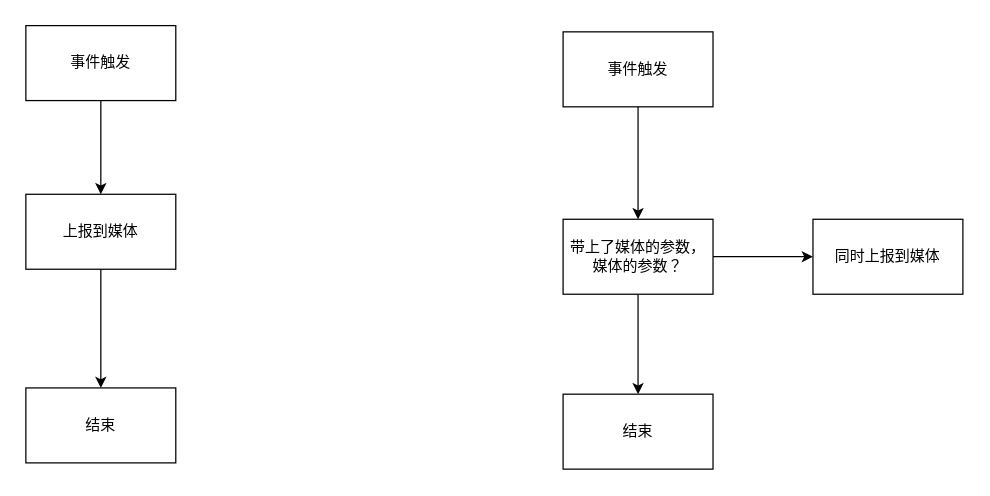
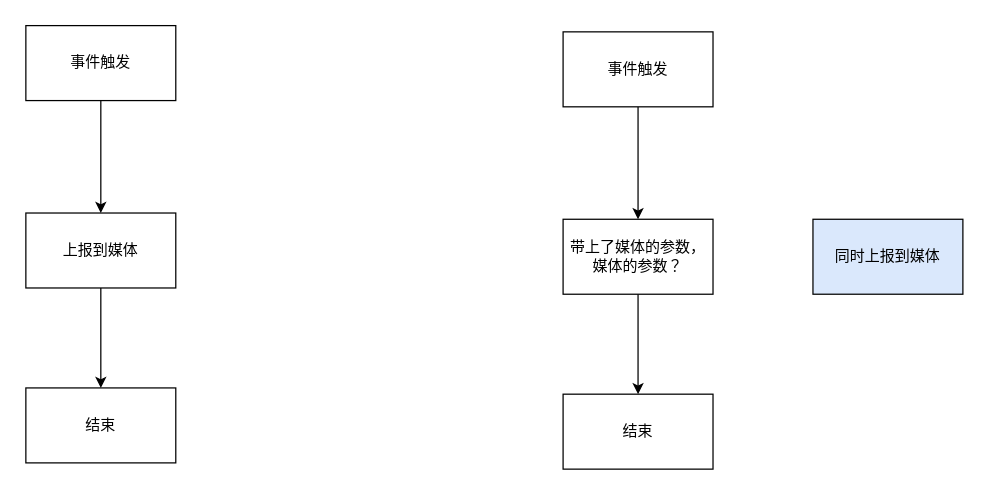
node "上报到媒体": moved (101, 232) -> (101, 251)
edge "带上了媒体的参数， 媒体的参数？" -> "同时上报到媒体": removed
node "同时上报到媒体": fillcolor #ffffff -> #dae8fc
